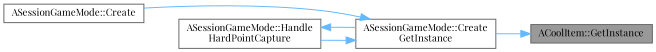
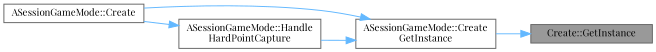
edge "ASessionGameMode::Create GetInstance" -> "ASessionGameMode::Handle HardPointCapture": now "ASessionGameMode::Create" -> "ASessionGameMode::Handle HardPointCapture"
node "ACoolItem::GetInstance": label "ACoolItem::GetInstance" -> "Create::GetInstance"
